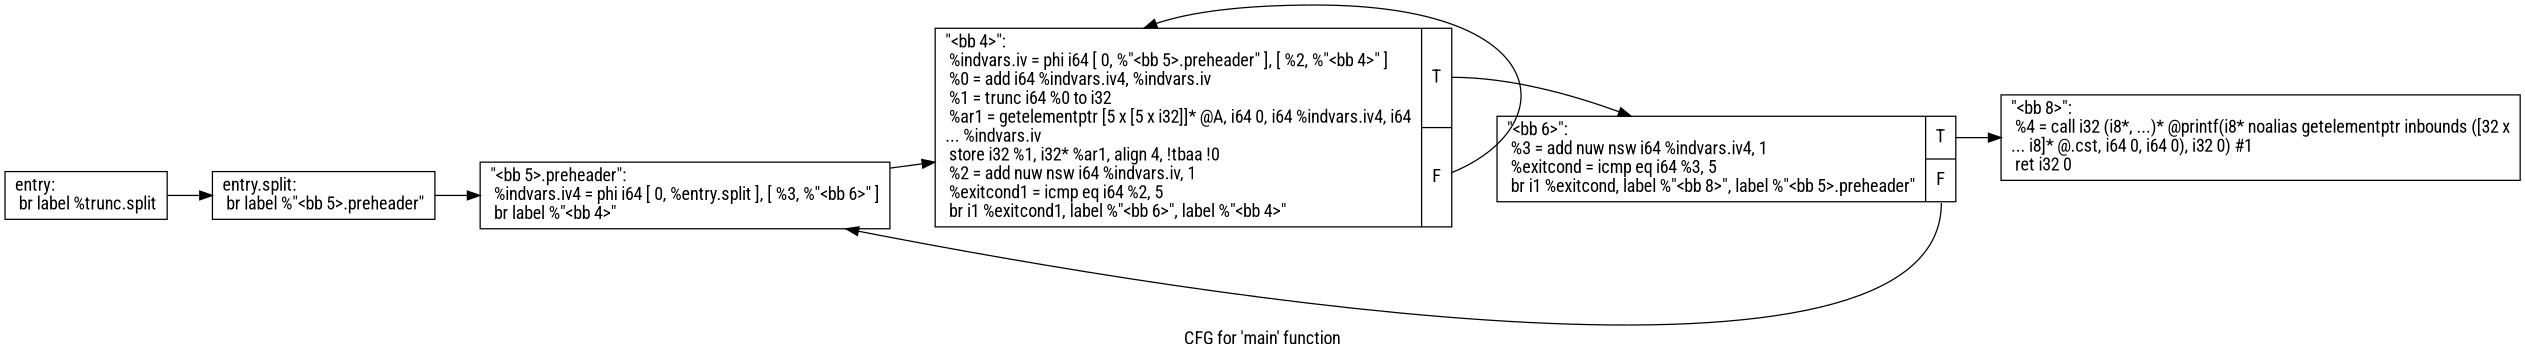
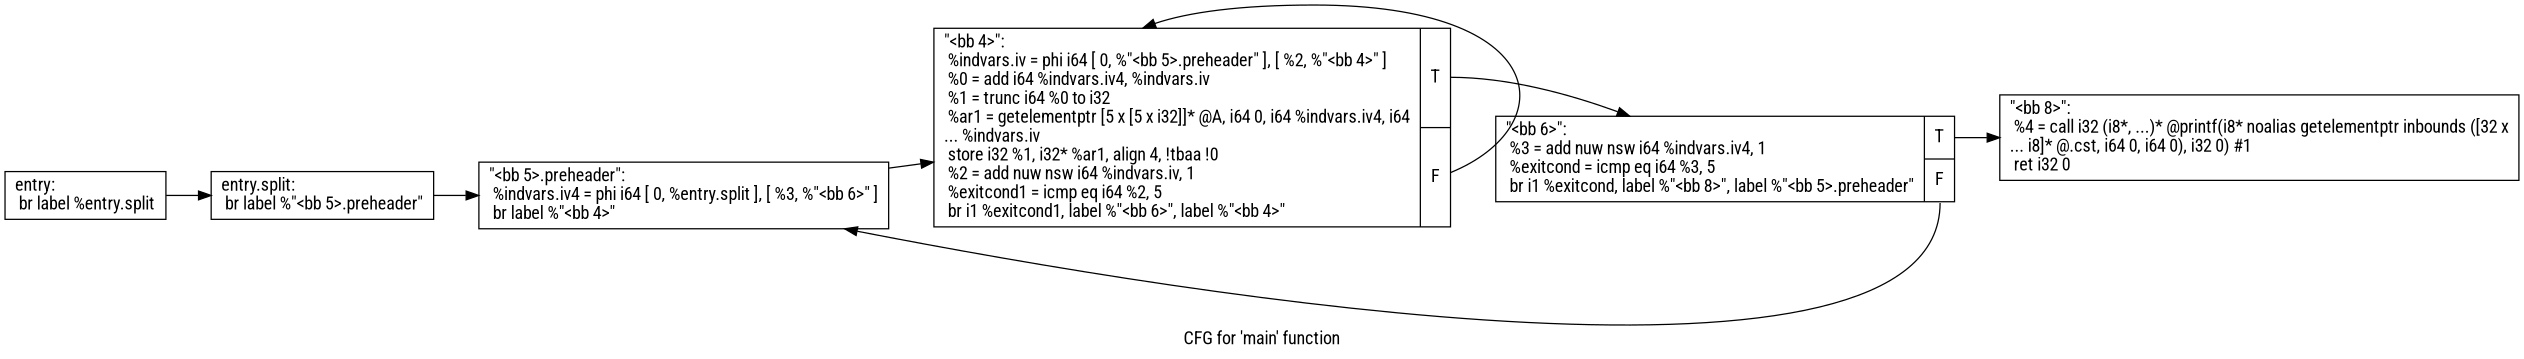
node "entry:": text "br label %trunc.split" -> "br label %entry.split"
